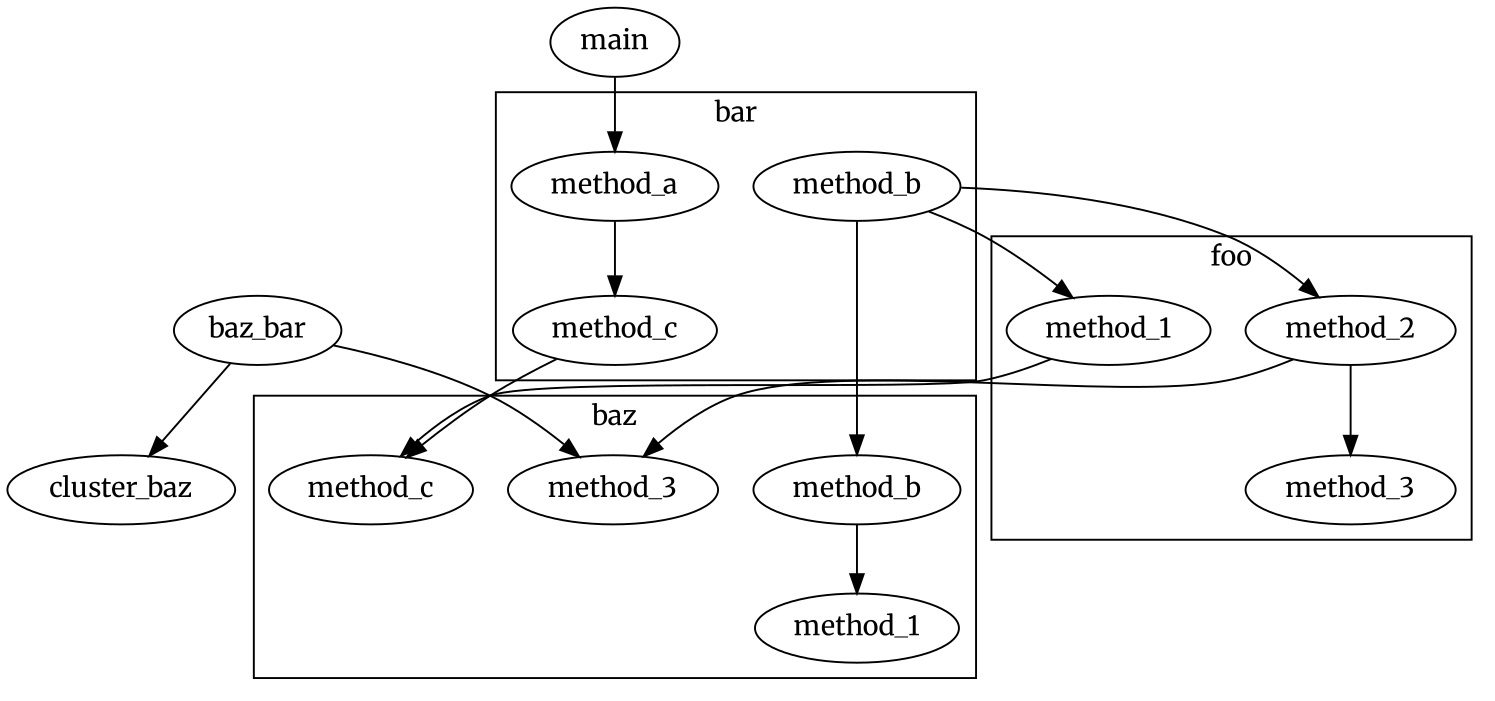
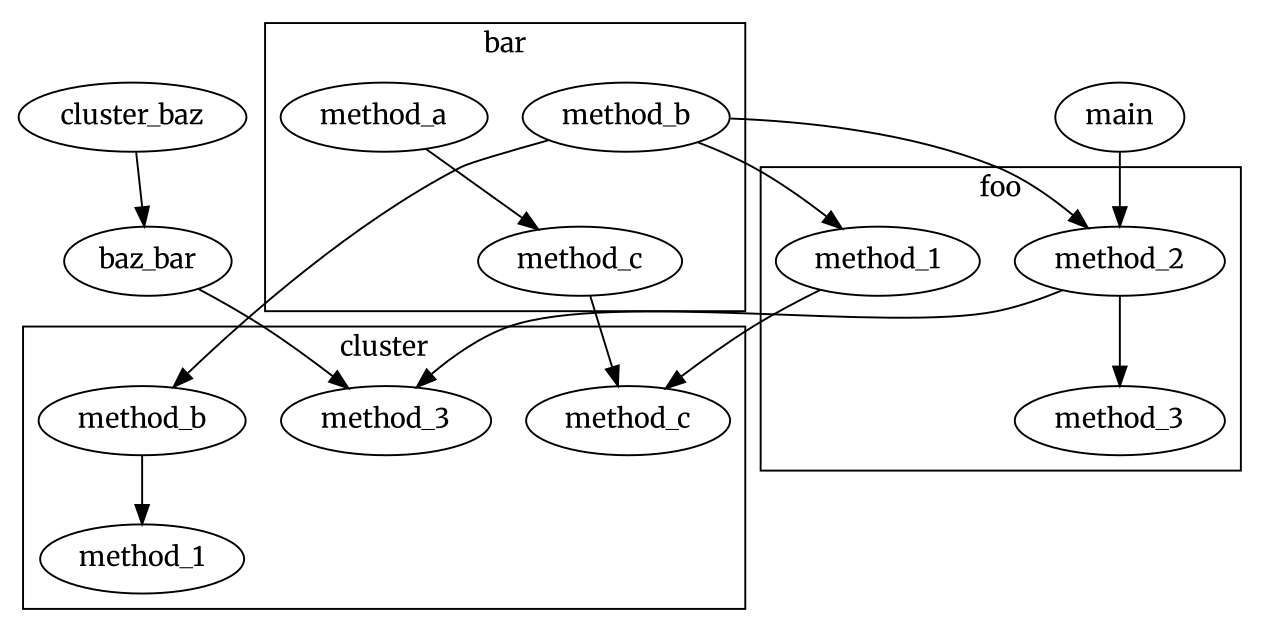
edge "main" -> "method_a": now "main" -> "method_2"
edge "baz_bar" -> "cluster_baz": reversed
cluster "baz": label "baz" -> "cluster"
